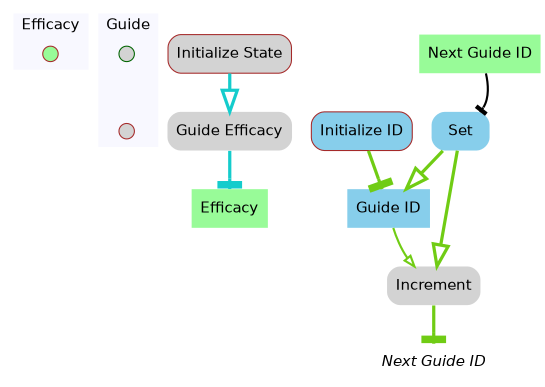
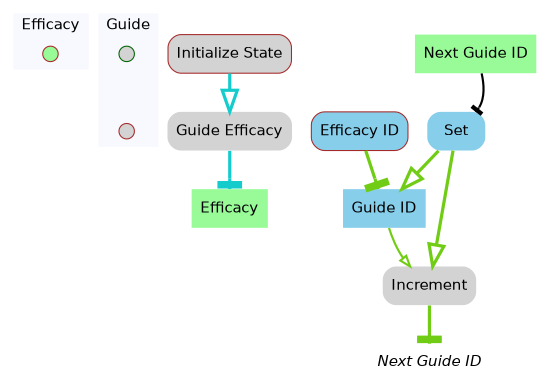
node "Initialize ID": label "Initialize ID" -> "Efficacy ID"
